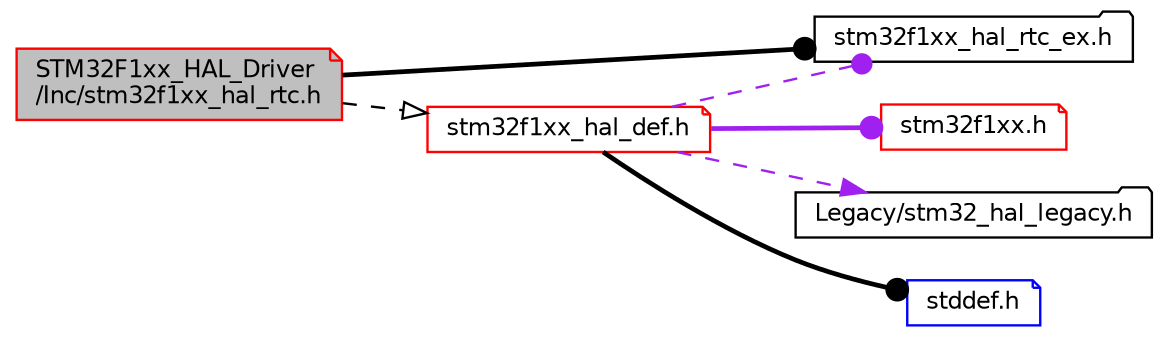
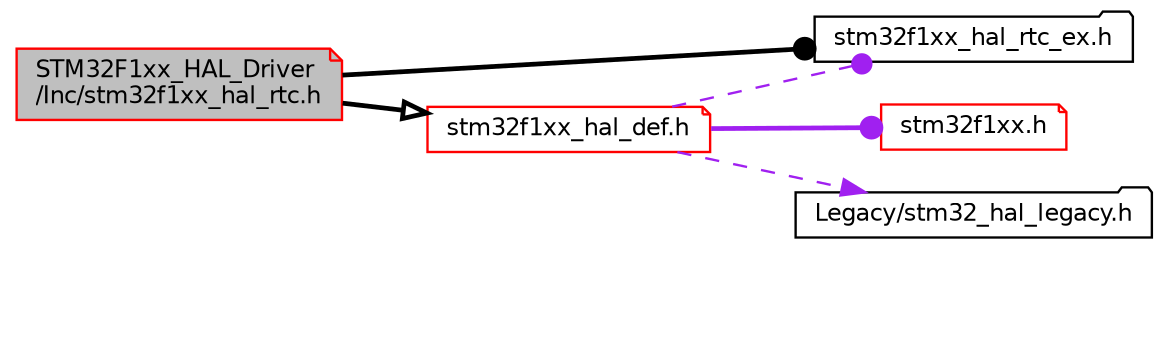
edge "STM32F1xx_HAL_Driver /Inc/stm32f1xx_hal_rtc.h" -> "stm32f1xx_hal_def.h": style dashed -> bold
node "stddef.h": removed
